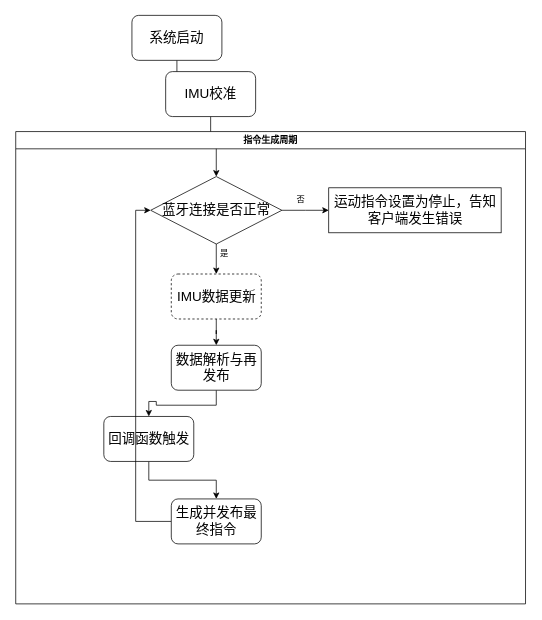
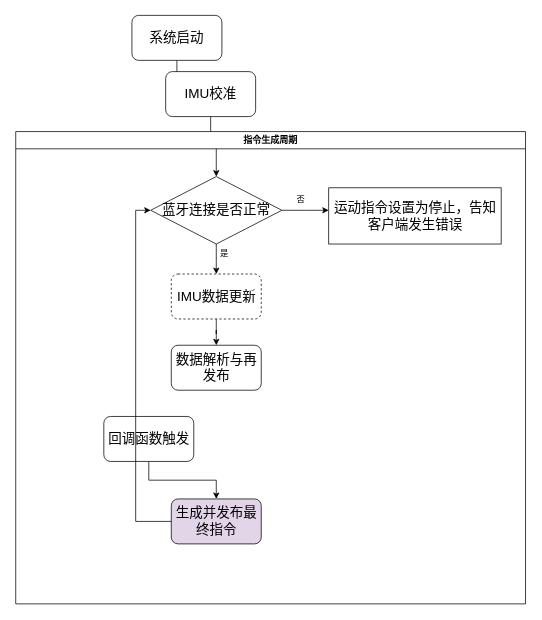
node "运动指令设置为停止，告知客户端发生错误": size 173x45 -> 173x56
edge "数据解析与再发布" -> "回调函数触发": removed
node "生成并发布最终指令": fillcolor #ffffff -> #e1d5e7
